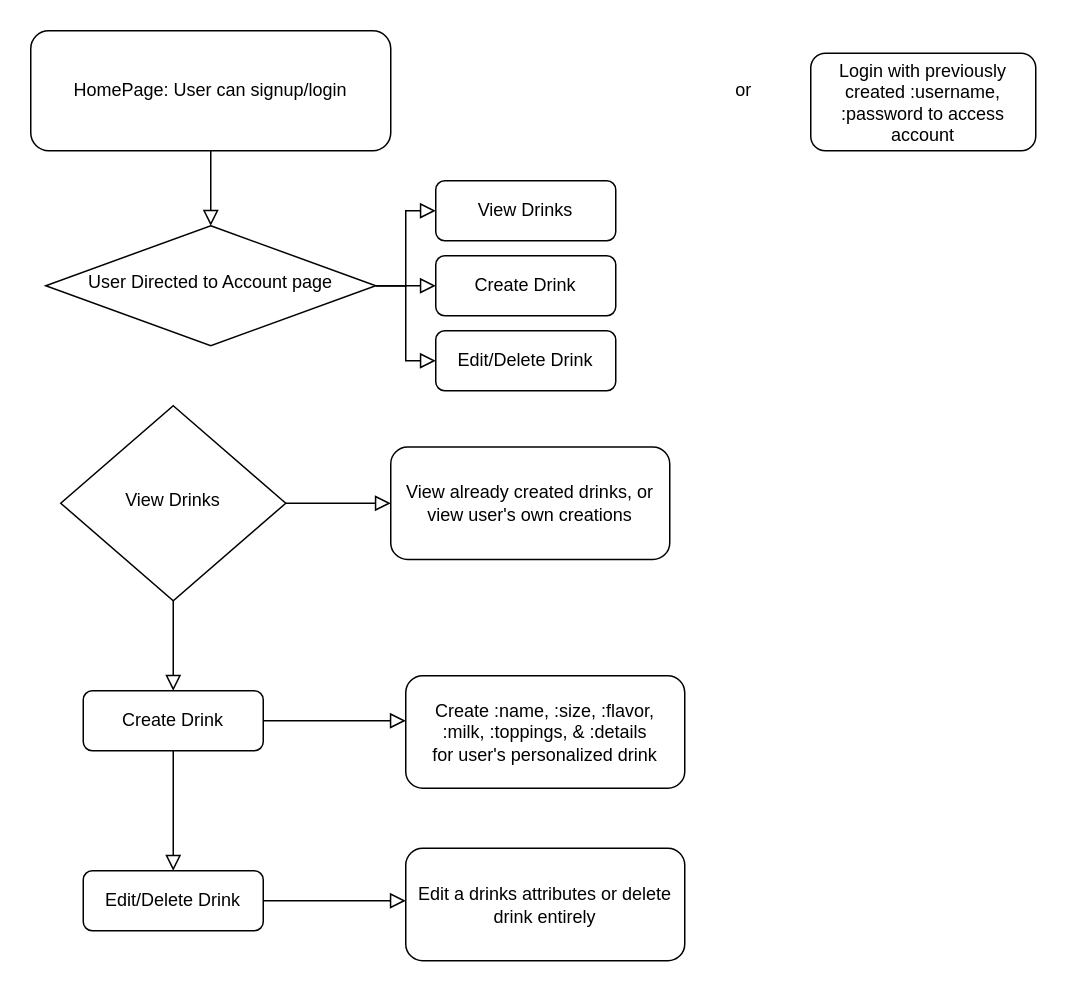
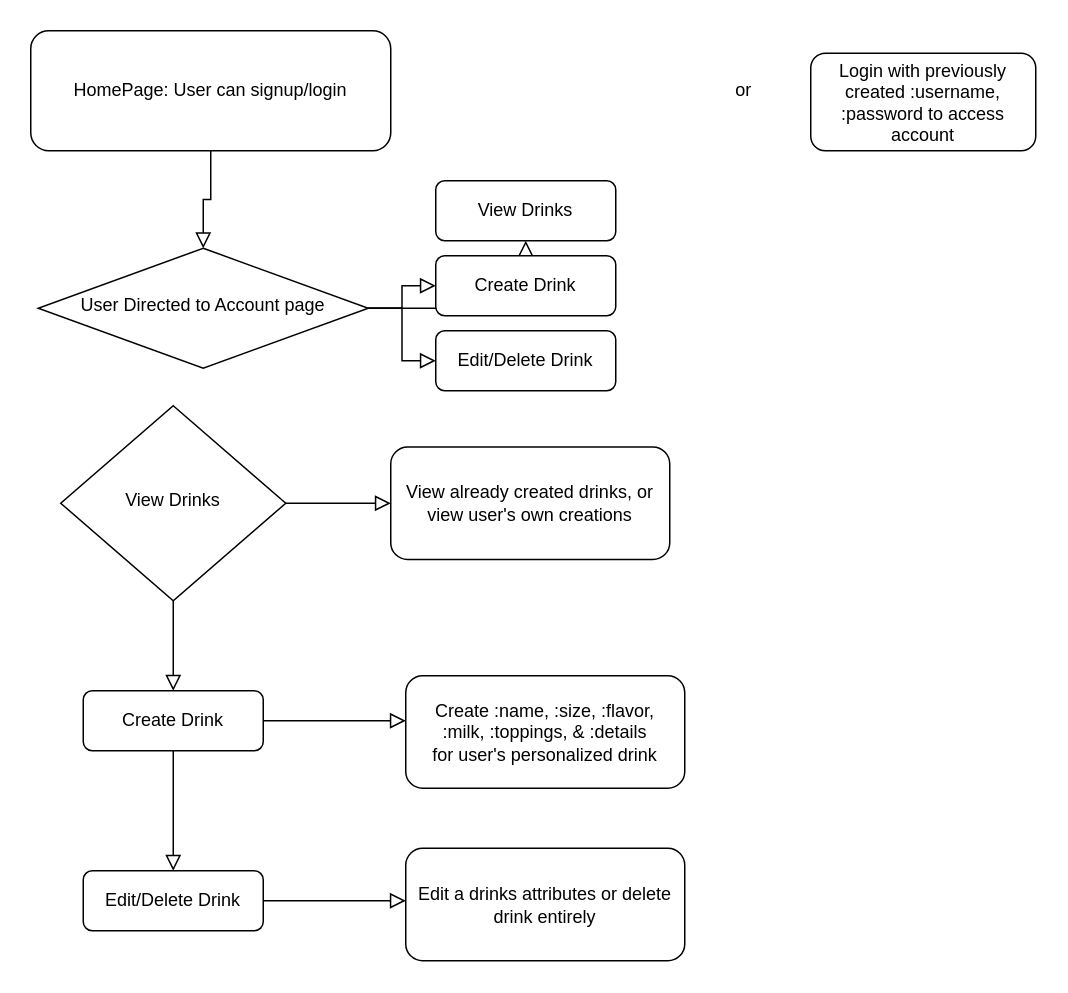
node "User Directed to Account page": moved (211, 286) -> (203, 308)
